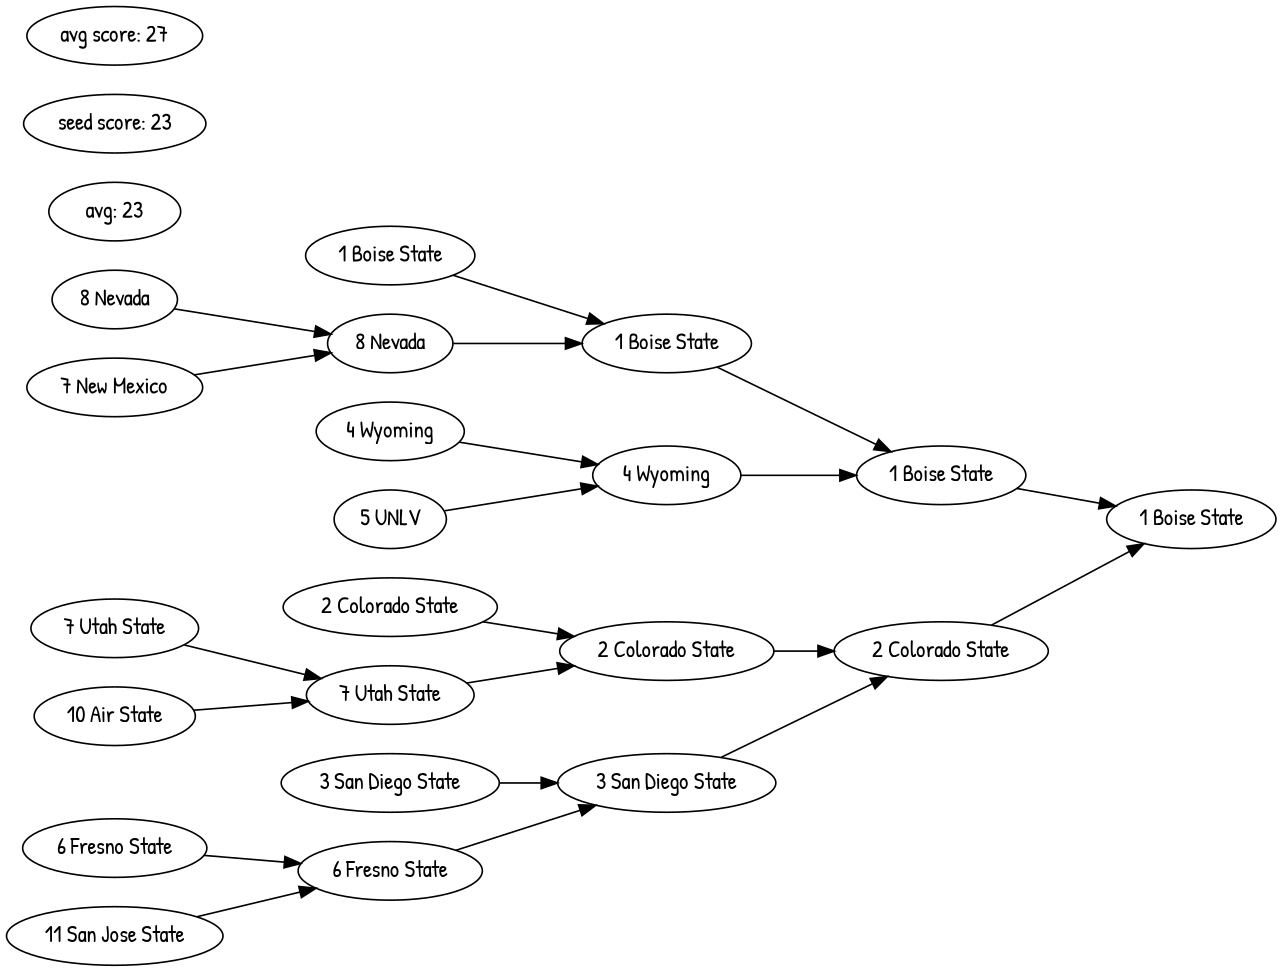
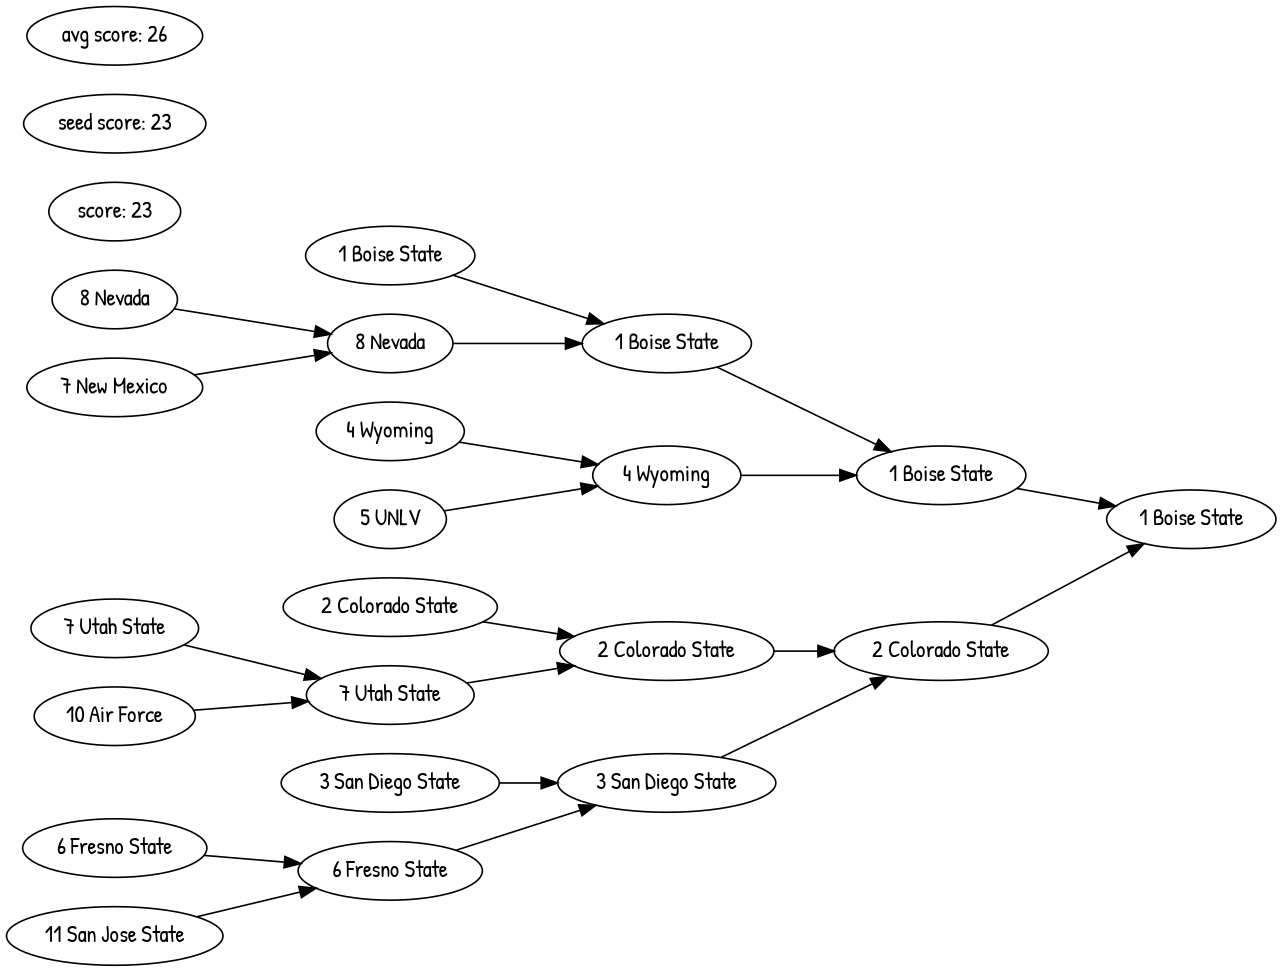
node "avg score: 27": label "avg score: 27" -> "avg score: 26"
node "avg: 23": label "avg: 23" -> "score: 23"
node "10 Air State": label "10 Air State" -> "10 Air Force"
